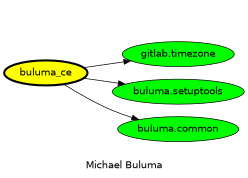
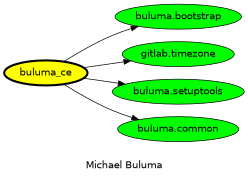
node "buluma.bootstrap": added
